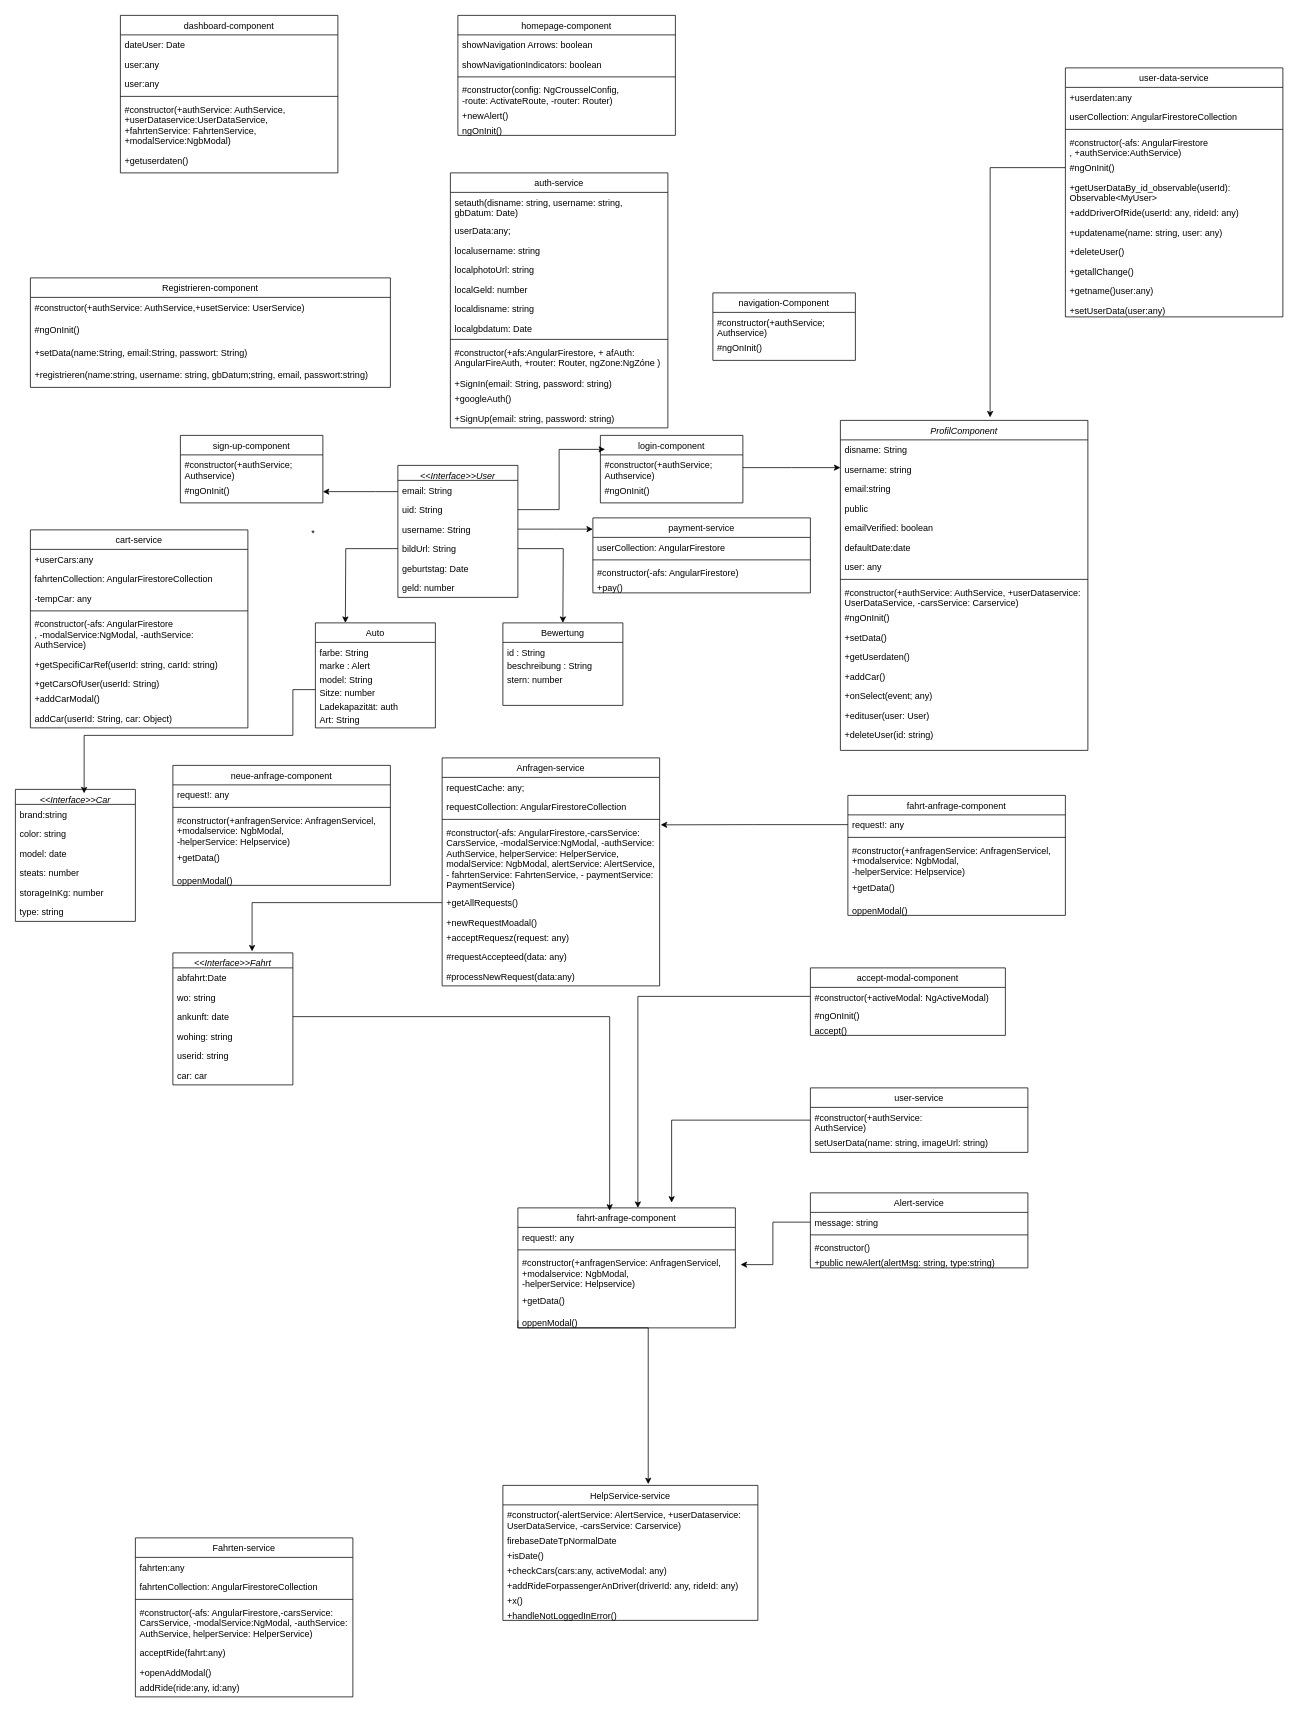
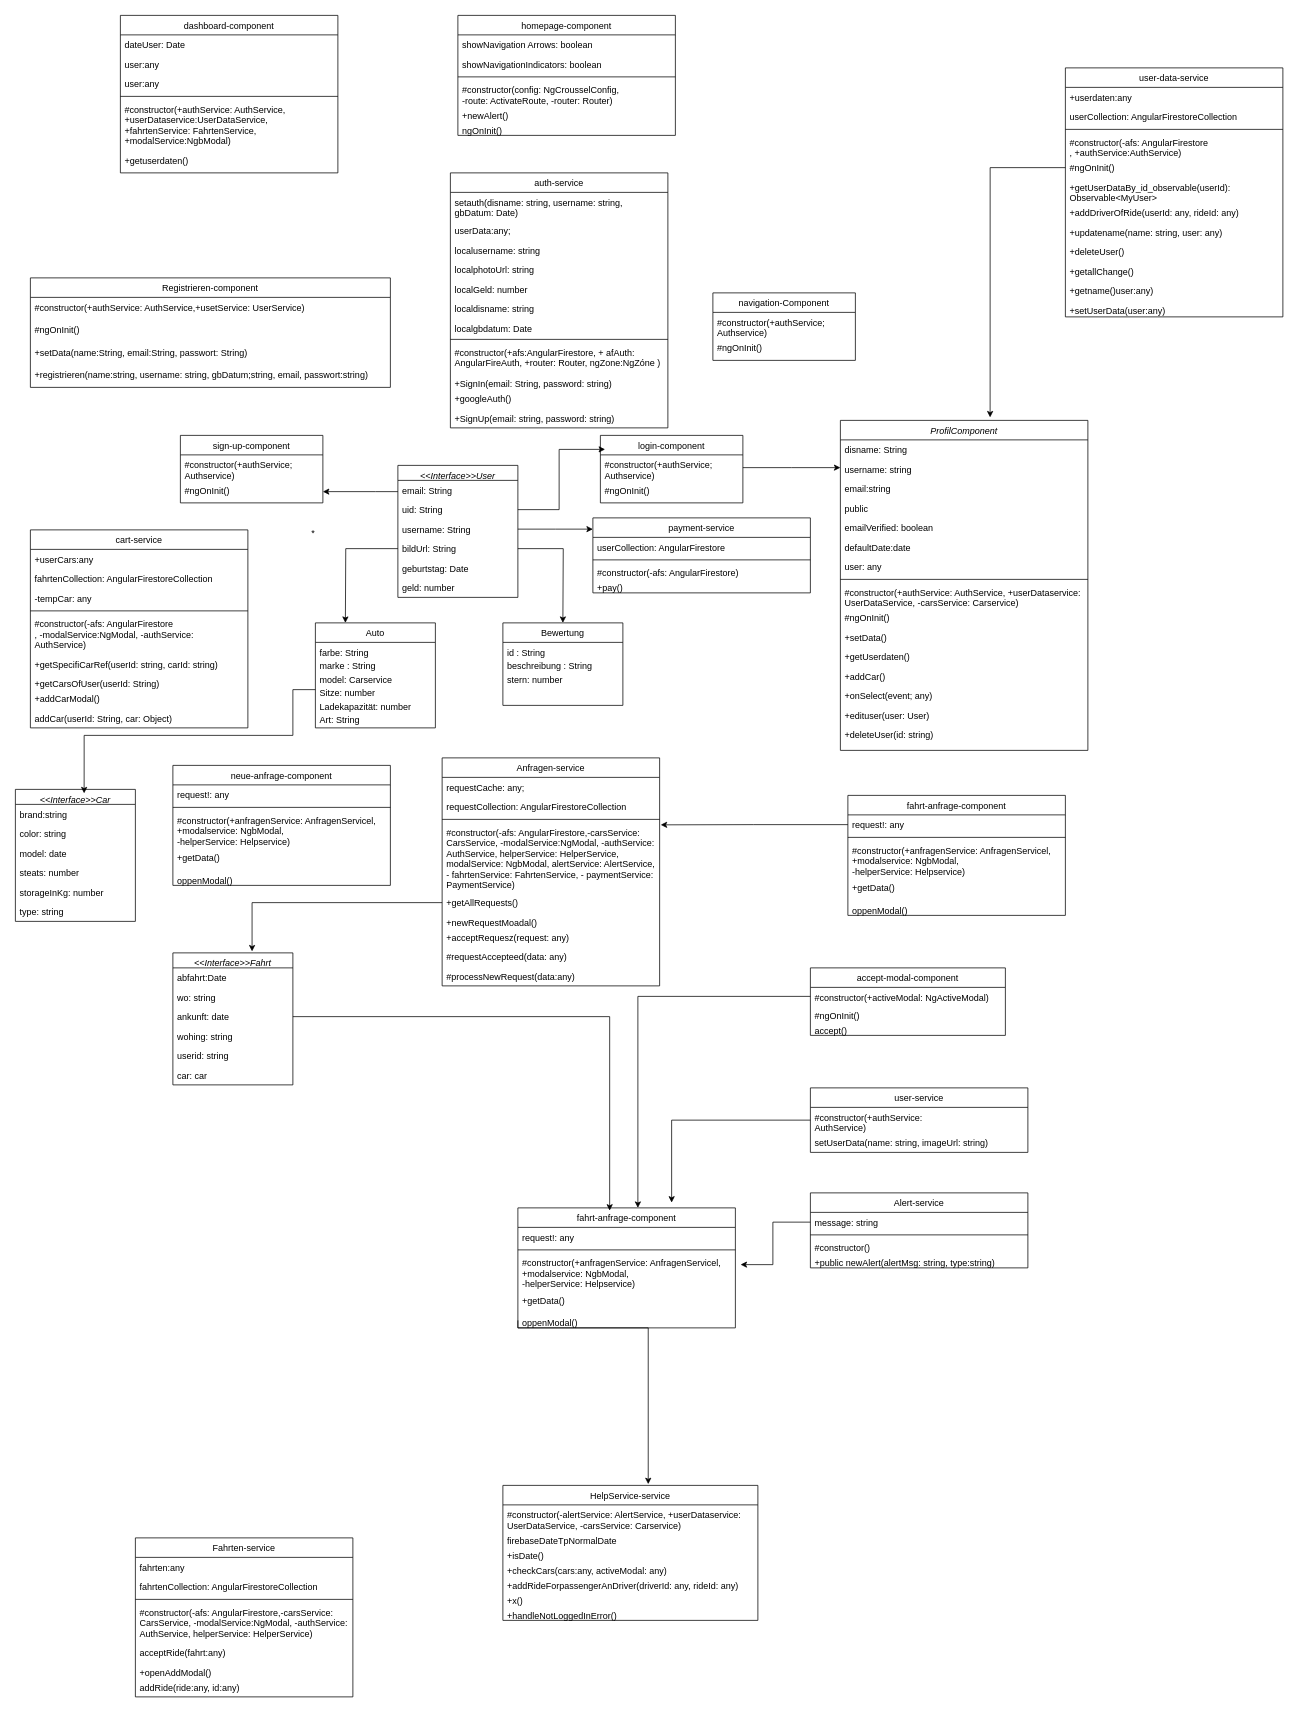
node "marke : Alert": label "marke : Alert" -> "marke : String"
node "model: String": label "model: String" -> "model: Carservice"
node "Ladekapazität: auth": label "Ladekapazität: auth" -> "Ladekapazität: number"
